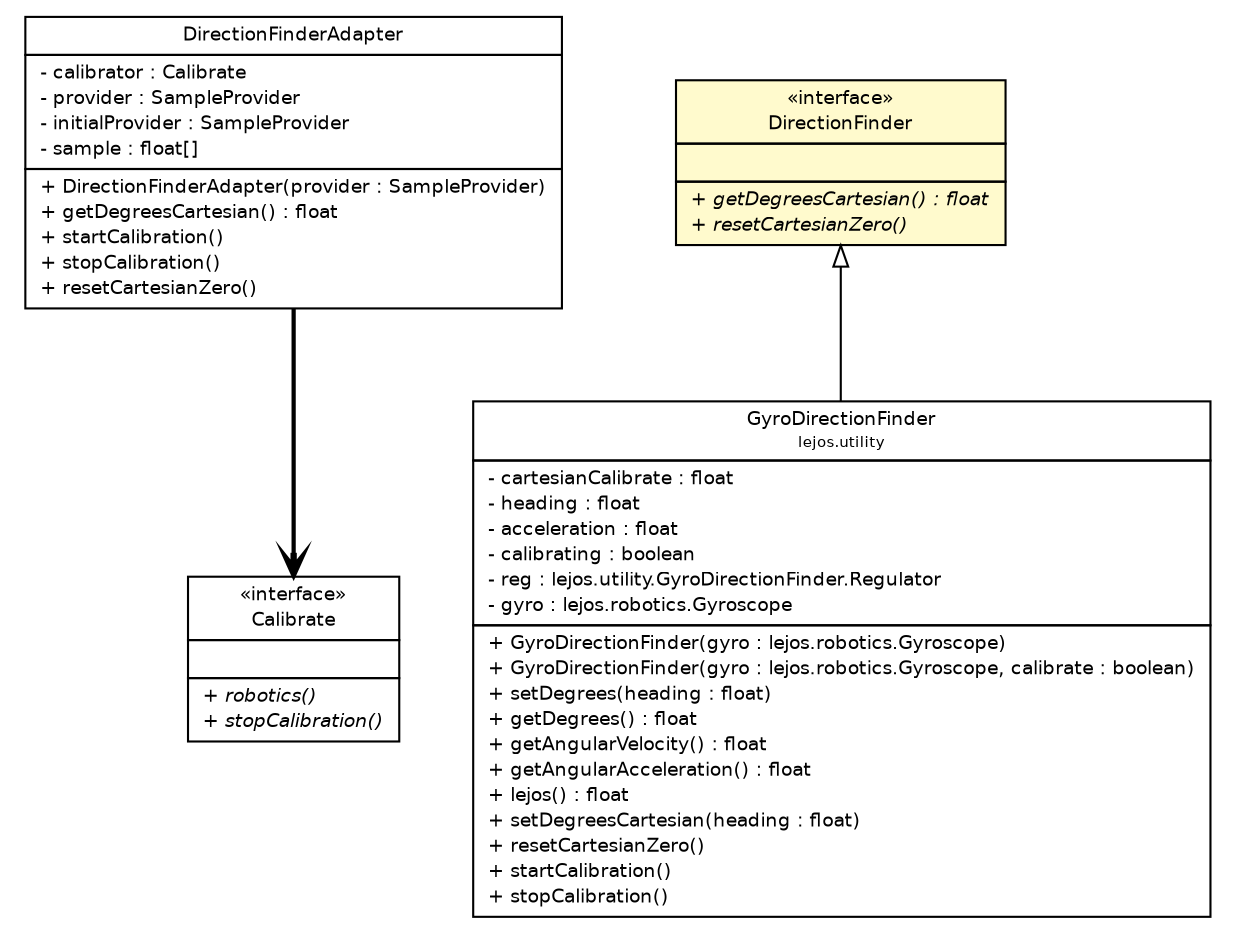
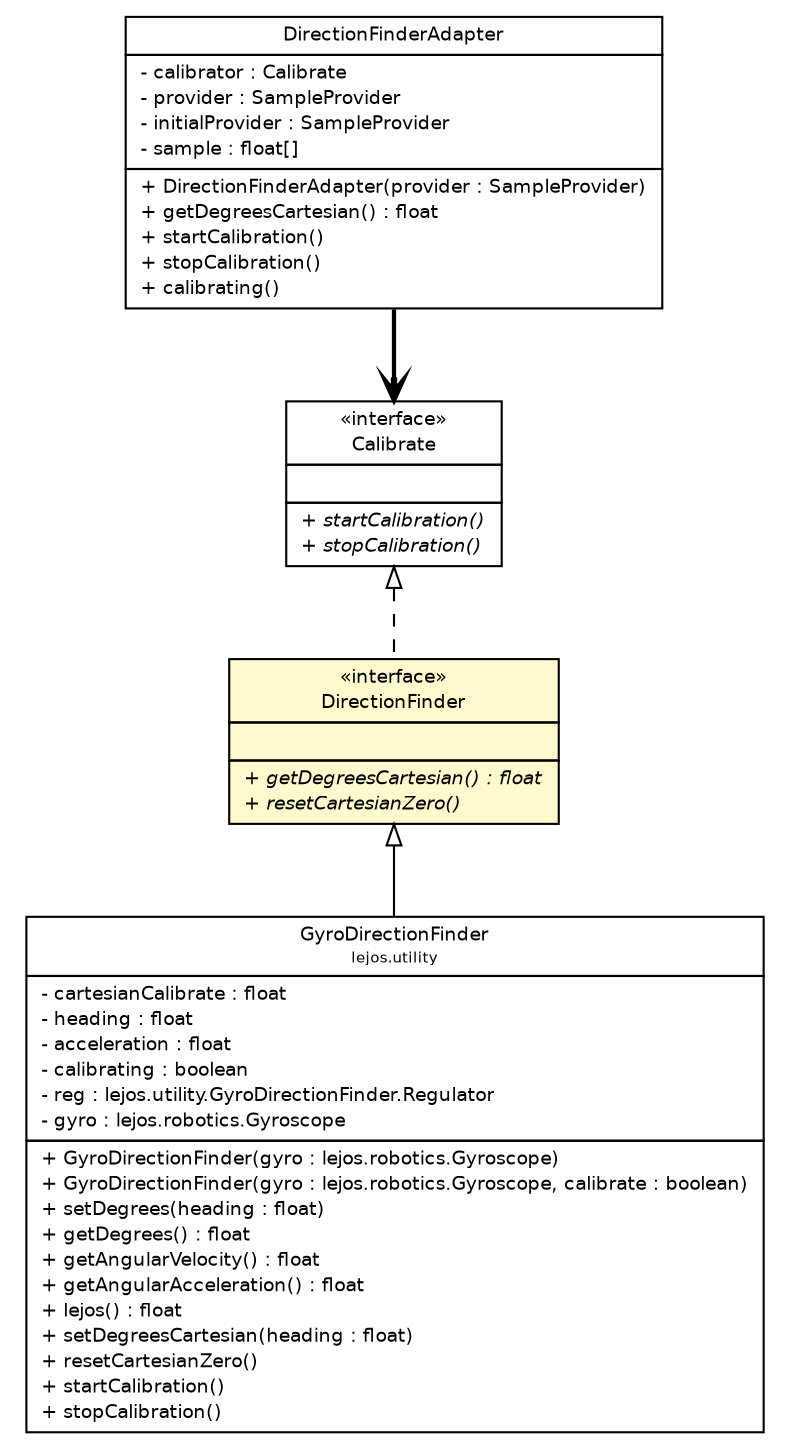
node "DirectionFinderAdapter": text "+ resetCartesianZero()" -> "+ calibrating()"
edge "DirectionFinder" -> "Calibrate": added
node "Calibrate": text "+ robotics()" -> "+ startCalibration()"
